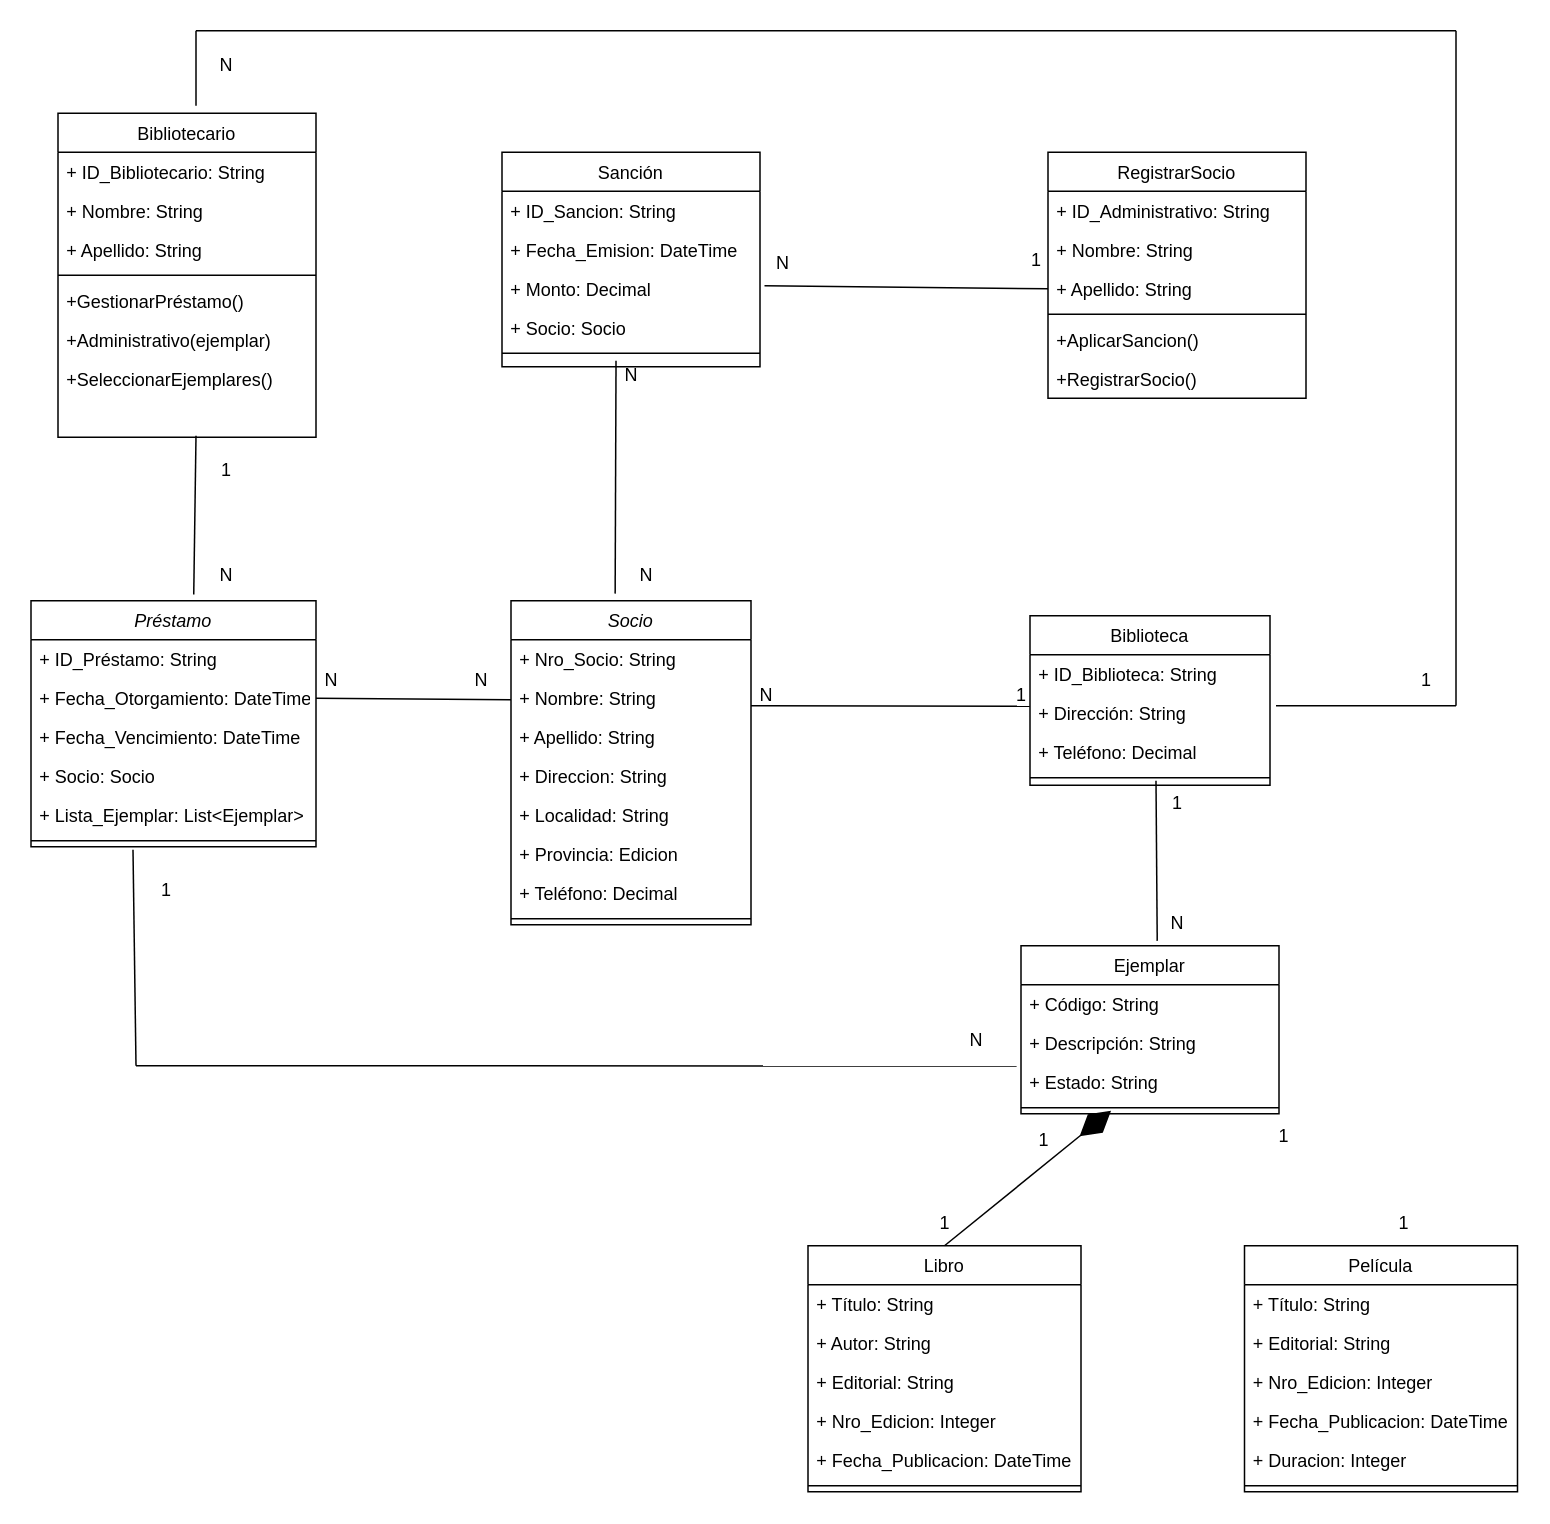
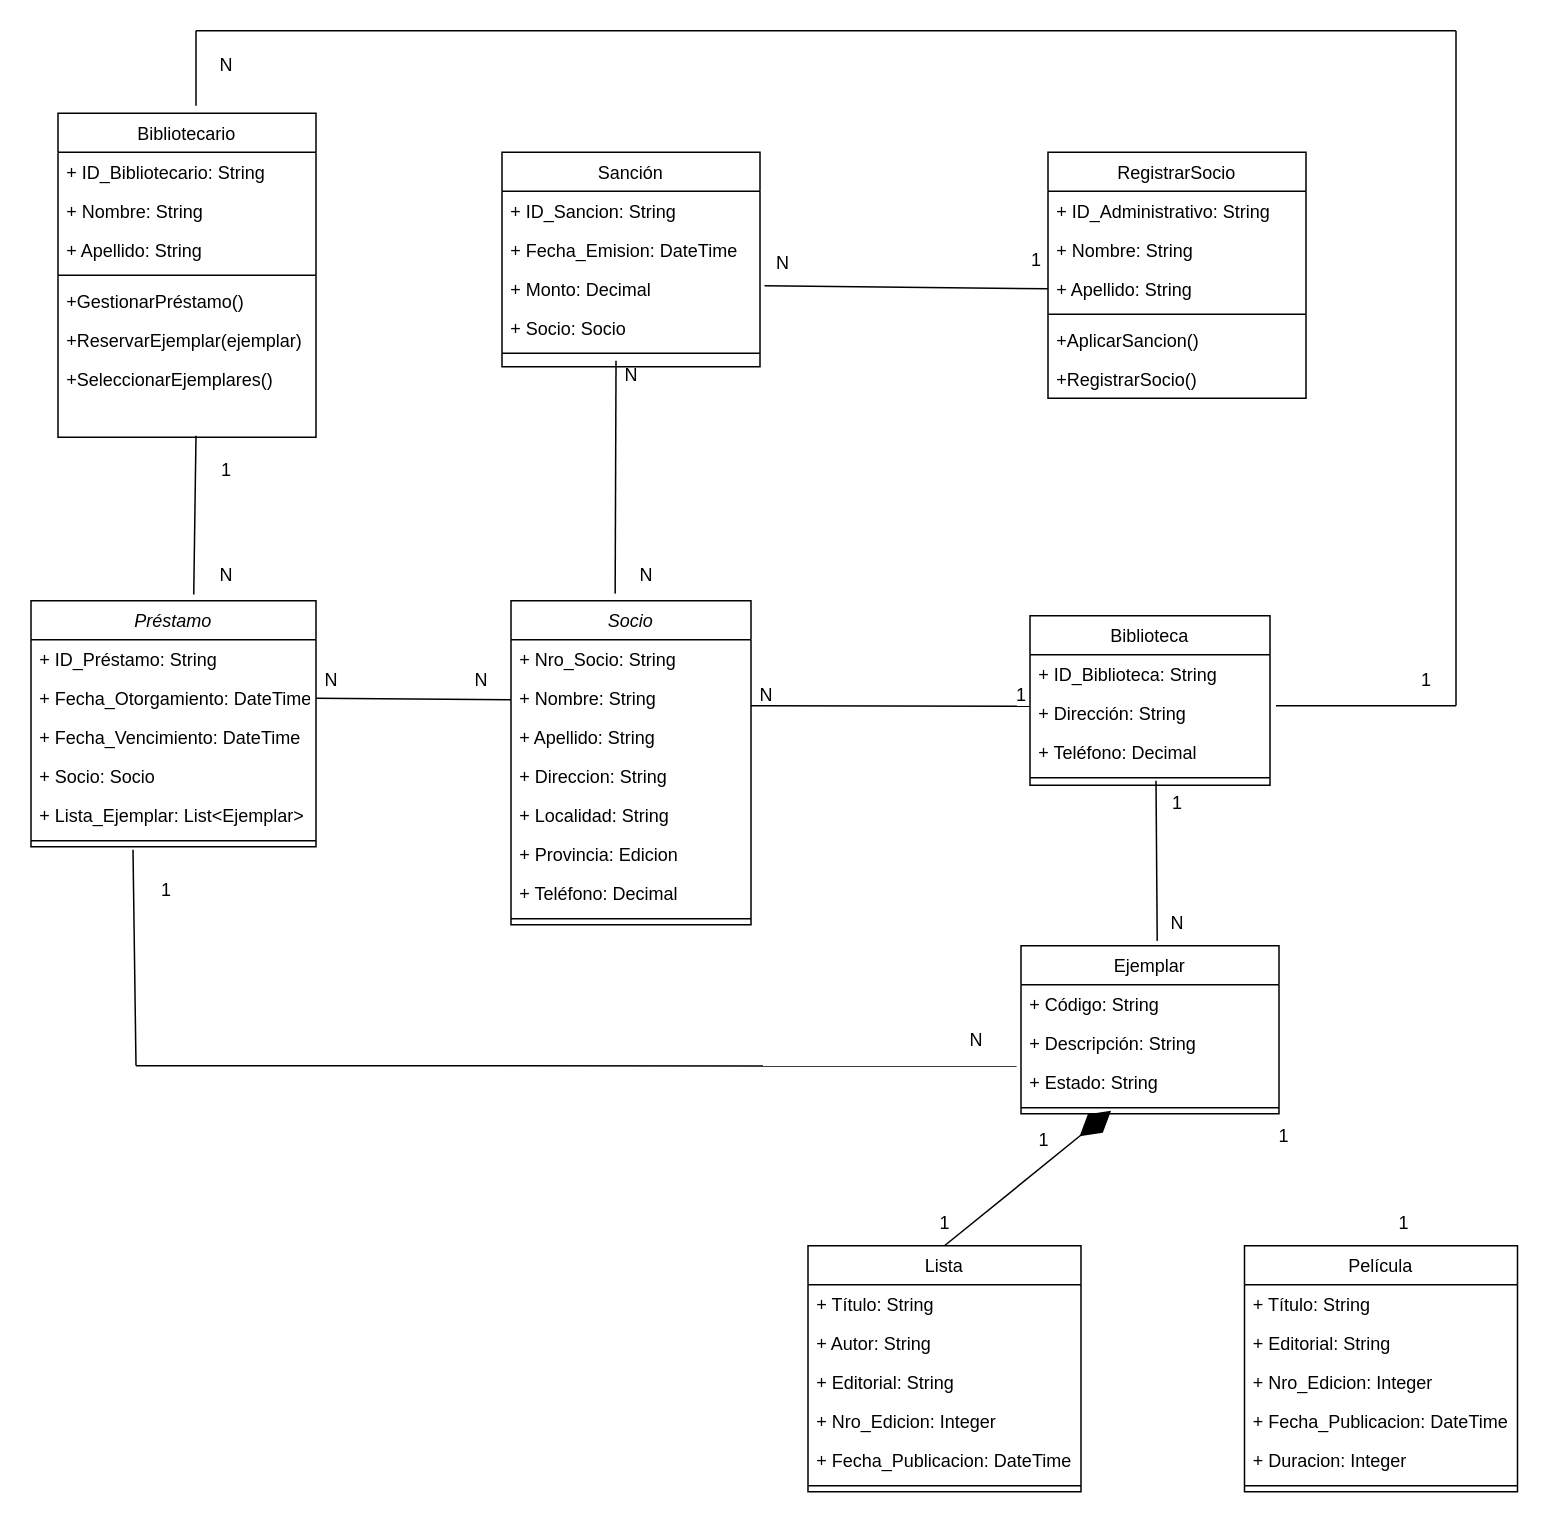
node "+Administrativo(ejemplar)": label "+Administrativo(ejemplar)" -> "+ReservarEjemplar(ejemplar)"
node "Libro": label "Libro" -> "Lista"
